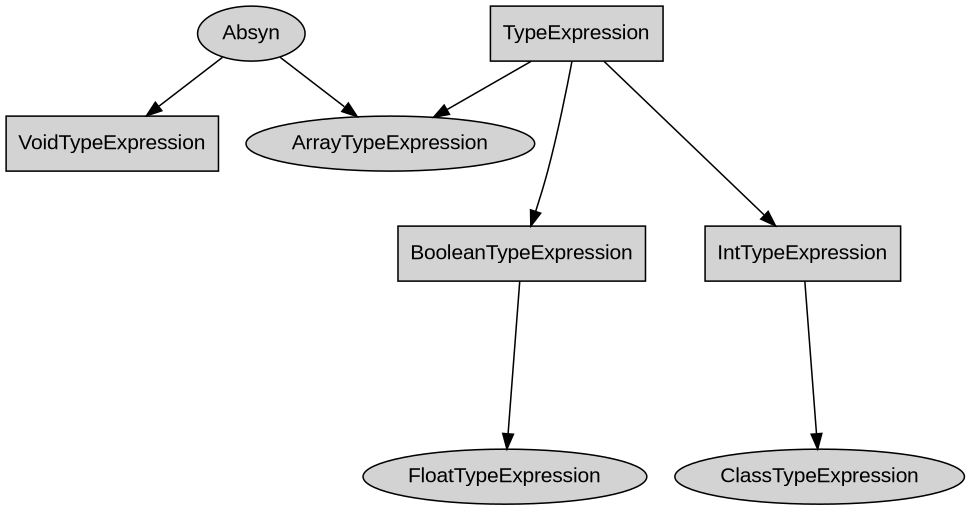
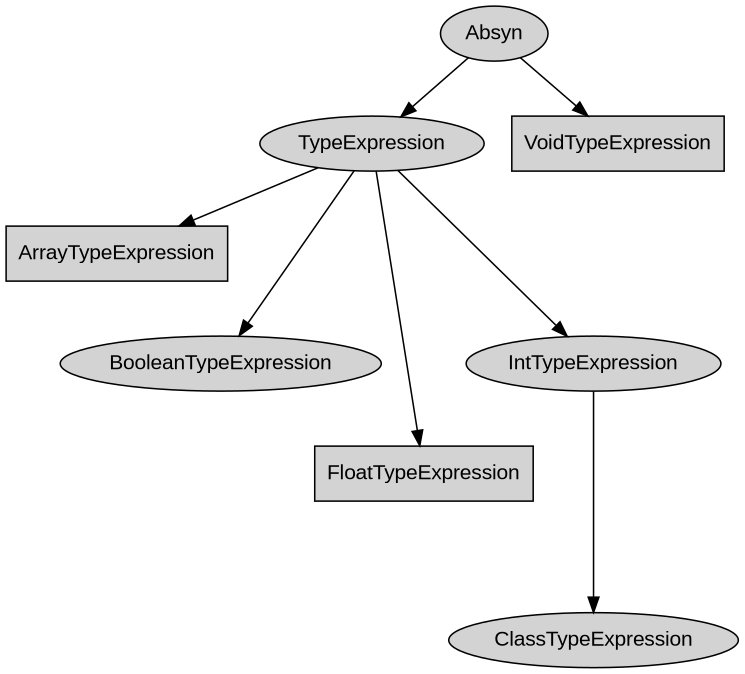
node "TypeExpression": shape box -> ellipse
edge "Absyn" -> "ArrayTypeExpression": now "Absyn" -> "TypeExpression"
node "ArrayTypeExpression": shape ellipse -> box
node "BooleanTypeExpression": shape box -> ellipse
node "IntTypeExpression": shape box -> ellipse
edge "BooleanTypeExpression" -> "FloatTypeExpression": now "TypeExpression" -> "FloatTypeExpression"
node "FloatTypeExpression": shape ellipse -> box
